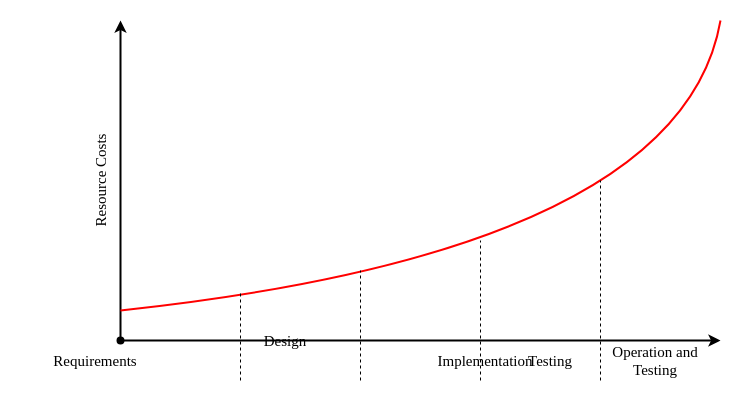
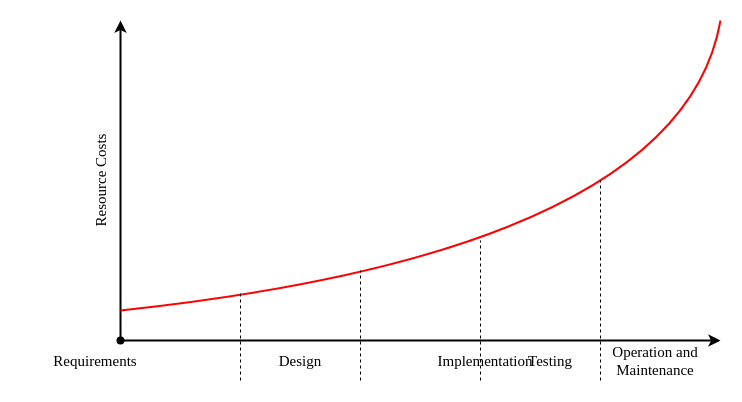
node "Design": moved (286, 341) -> (301, 361)
node "Operation and Testing": label "Operation and Testing" -> "Operation and Maintenance"
